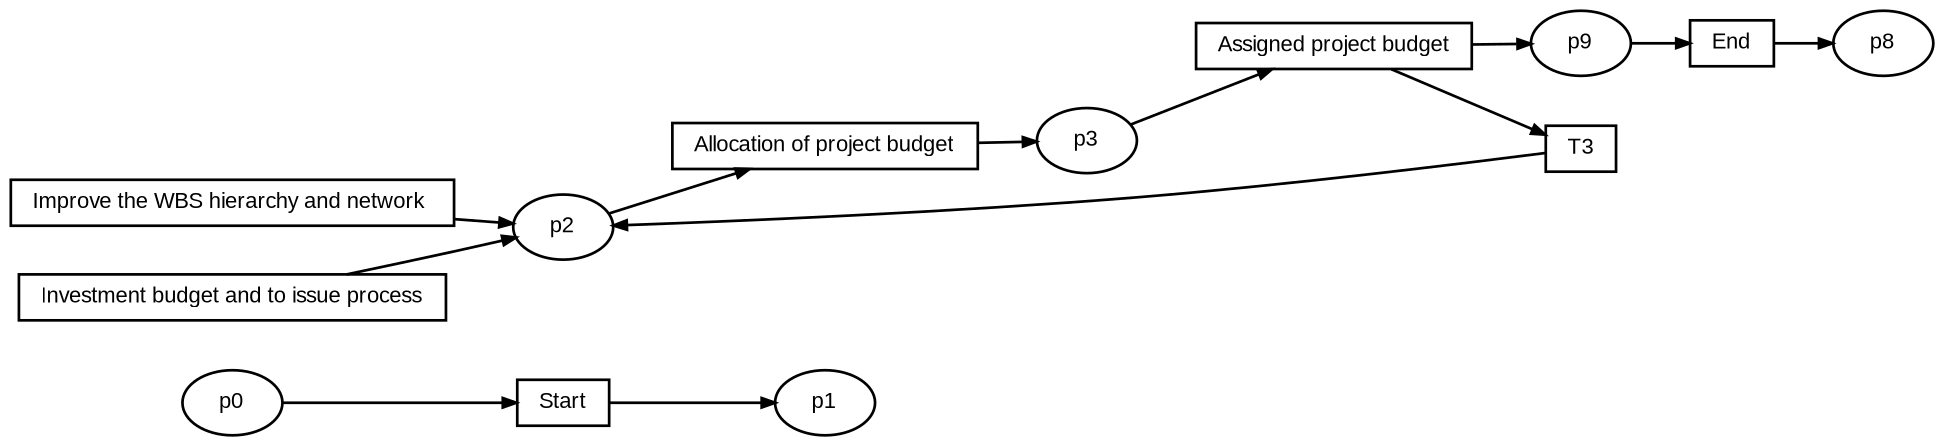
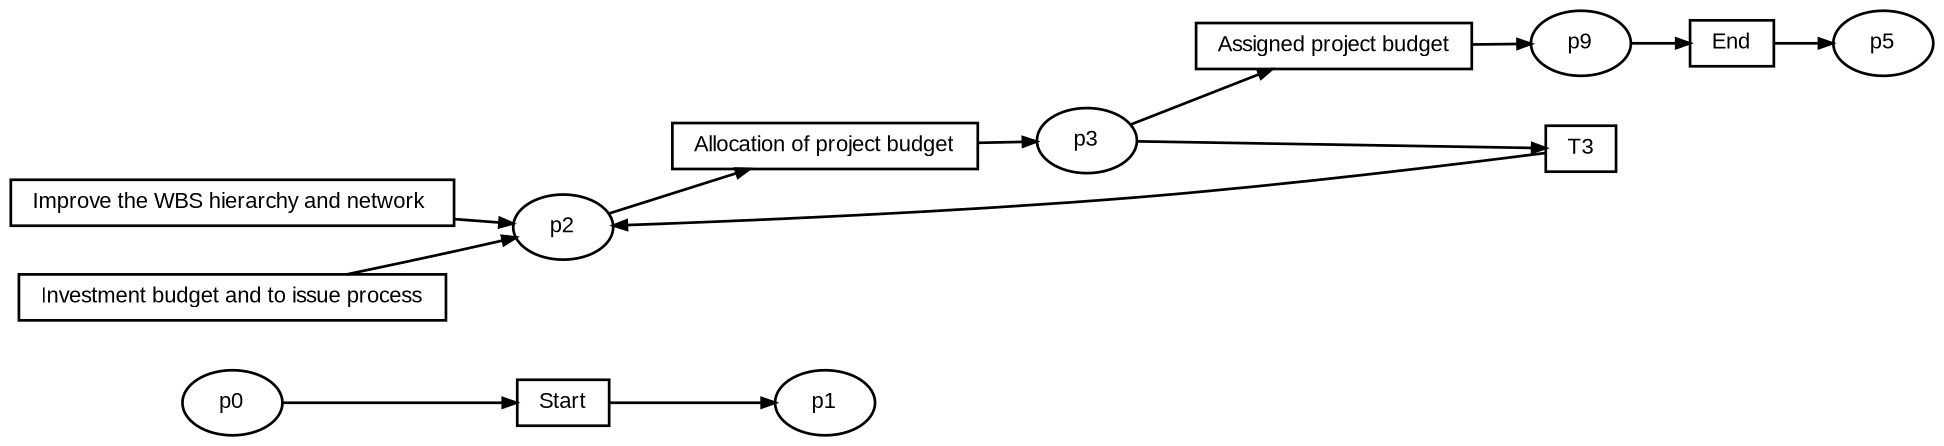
node "p8": label "p8" -> "p5"
edge "Assigned project budget" -> "T3": now "p3" -> "T3"
